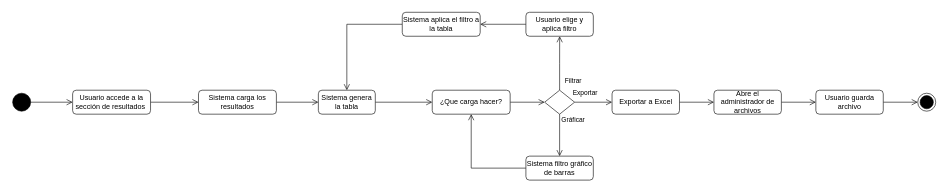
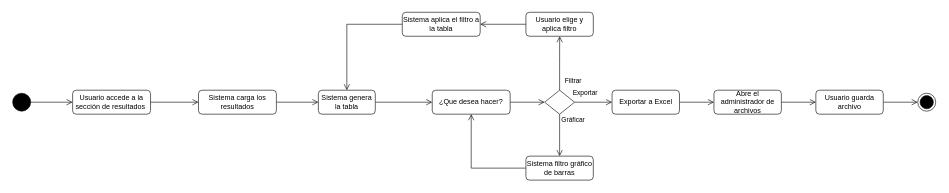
node "¿Que carga hacer?": label "¿Que carga hacer?" -> "¿Que desea hacer?"
